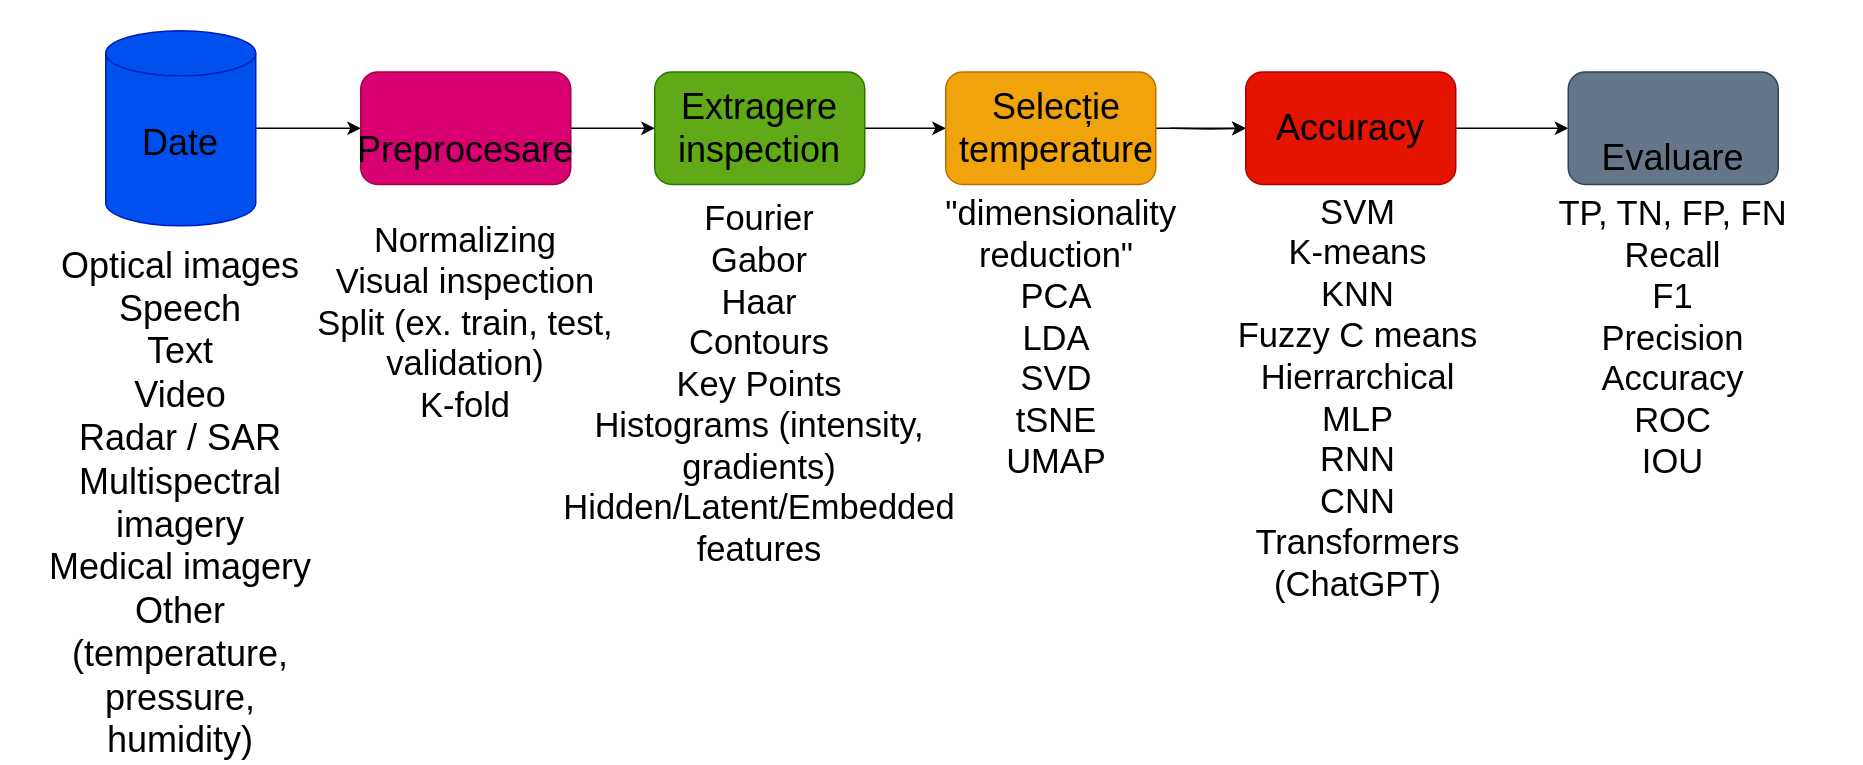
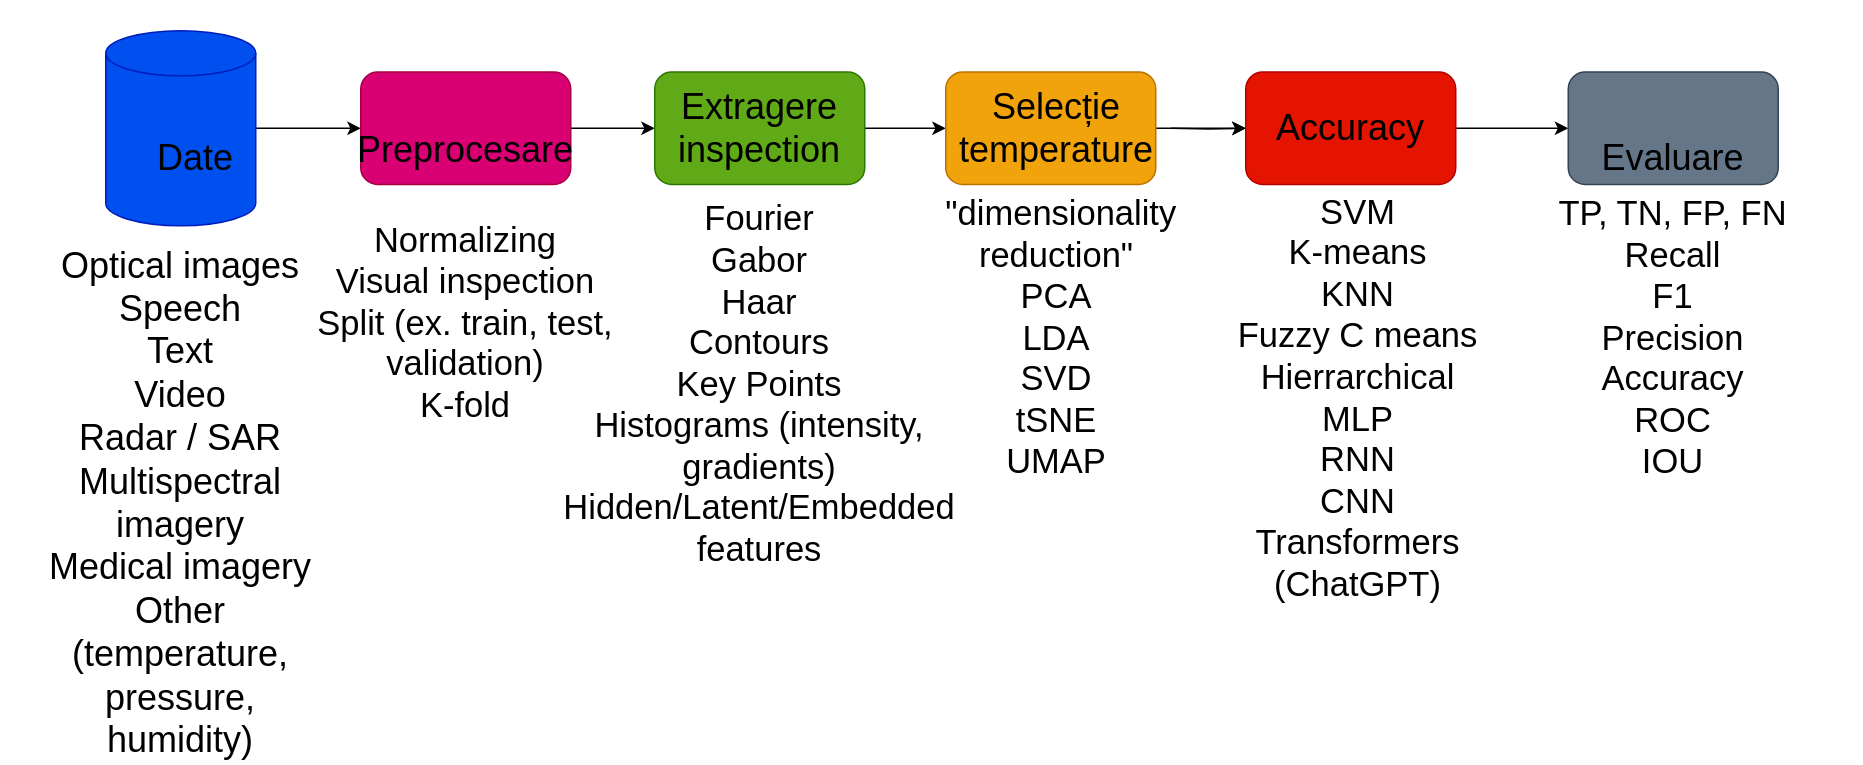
node "Date": moved (181, 143) -> (196, 158)
